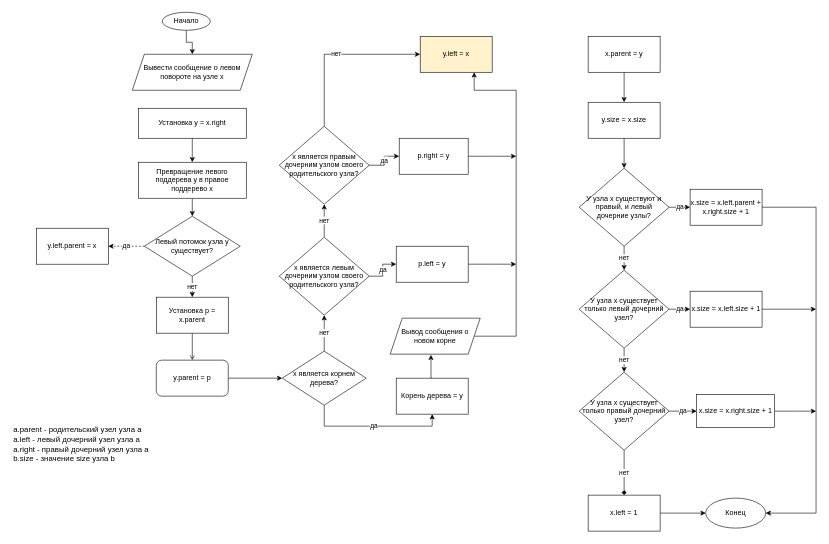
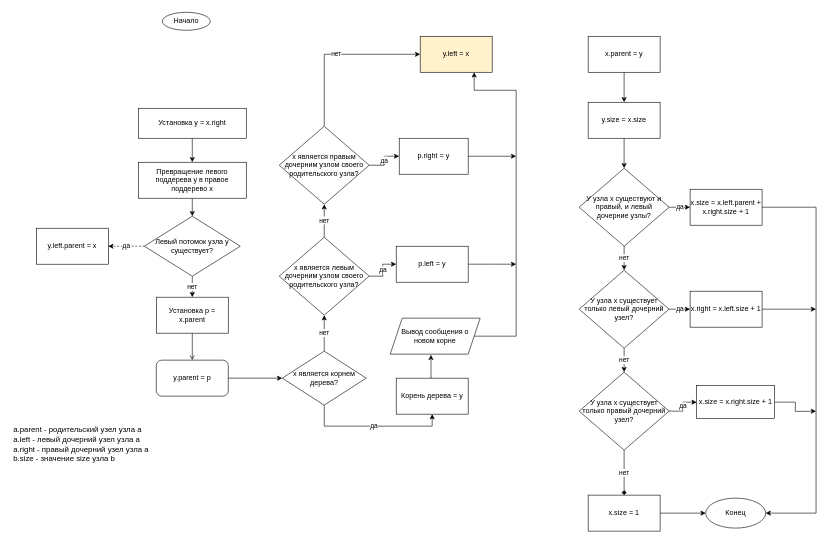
edge "Начало" -> "Вывести сообщение о левом повороте на узле x": removed
node "Вывести сообщение о левом повороте на узле x": removed
node "x.size = x.left.size + 1": label "x.size = x.left.size + 1" -> "x.right = x.left.size + 1"
node "x.size = x.right.size + 1": moved (736, 411) -> (736, 402)
node "x.left = 1": label "x.left = 1" -> "x.size = 1"
